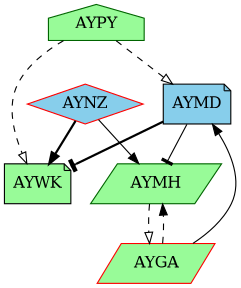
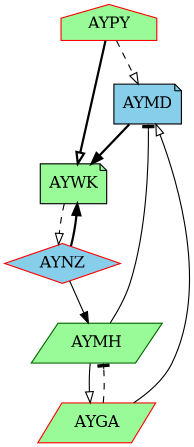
node "AYPY": color darkgreen -> red
edge "AYPY" -> "AYWK": style dashed -> bold
edge "AYMD" -> "AYWK": arrowhead tee -> normal
edge "AYMD" -> "AYMH": reversed
edge "AYGA" -> "AYMD": arrowhead normal -> onormal
edge "AYMH" -> "AYGA": style dashed -> solid
edge "AYWK" -> "AYNZ": added
edge "AYGA" -> "AYMH": arrowhead normal -> tee
